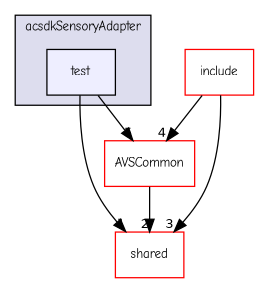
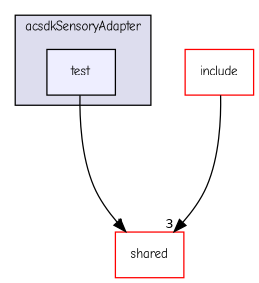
node "AVSCommon": removed
